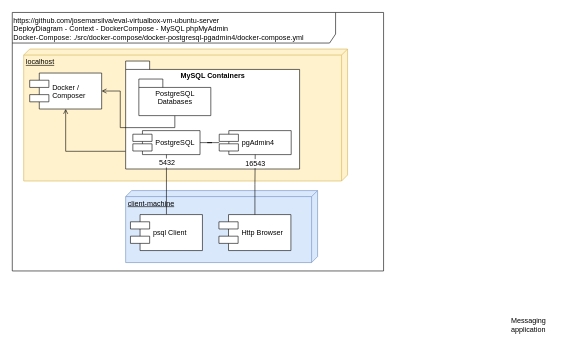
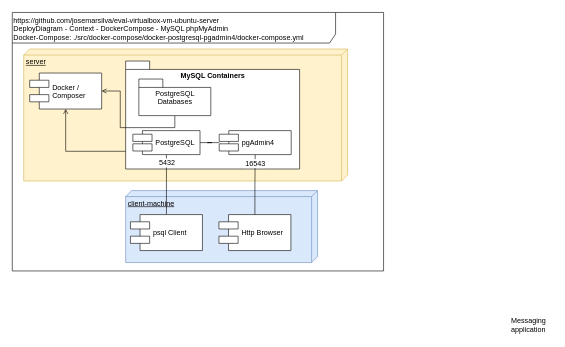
node "localhost": label "localhost" -> "server"
